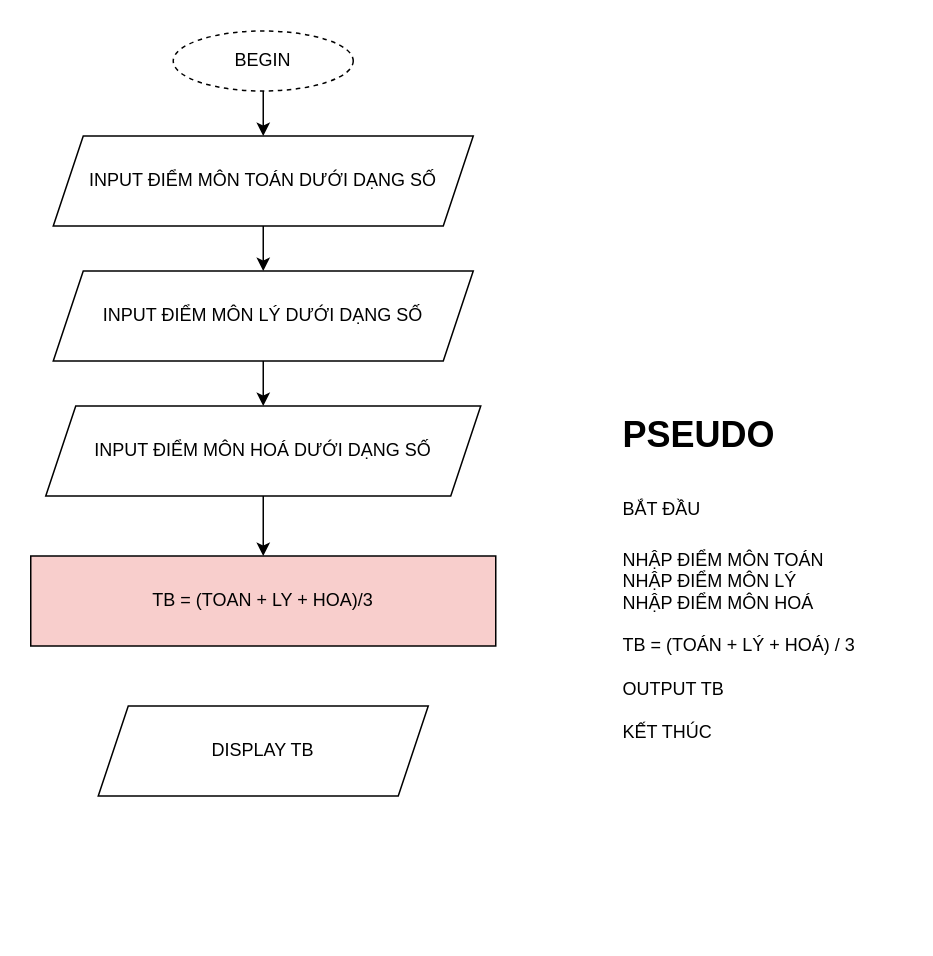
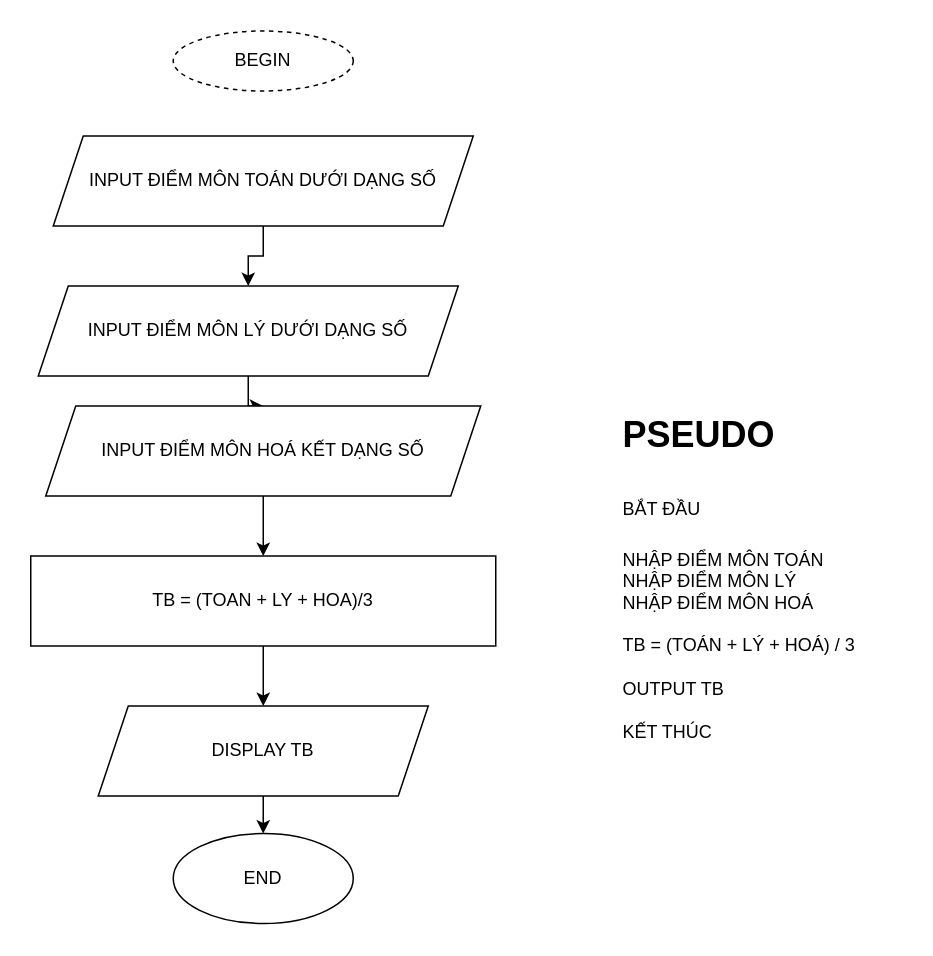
edge "BEGIN" -> "INPUT ĐIỂM MÔN TOÁN DƯỚI DẠNG SỐ": removed
node "INPUT ĐIỂM MÔN LÝ DƯỚI DẠNG SỐ": moved (263, 316) -> (248, 331)
node "INPUT ĐIỂM MÔN HOÁ DƯỚI DẠNG SỐ": label "INPUT ĐIỂM MÔN HOÁ DƯỚI DẠNG SỐ" -> "INPUT ĐIỂM MÔN HOÁ KẾT DẠNG SỐ"
node "TB = (TOAN + LY + HOA)/3": fillcolor #f8cecc -> #ffffff
edge "TB = (TOAN + LY + HOA)/3" -> "DISPLAY TB": added
edge "DISPLAY TB" -> "END": added
node "END": added
